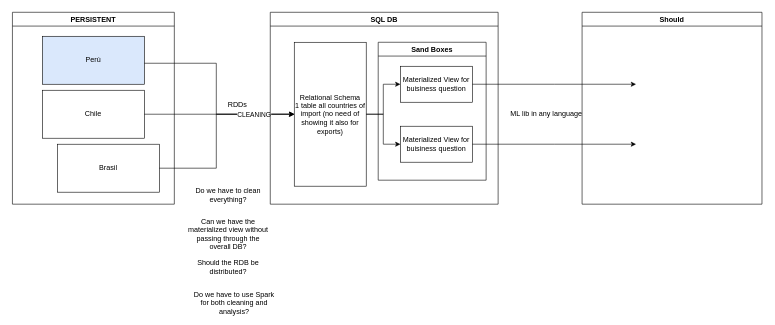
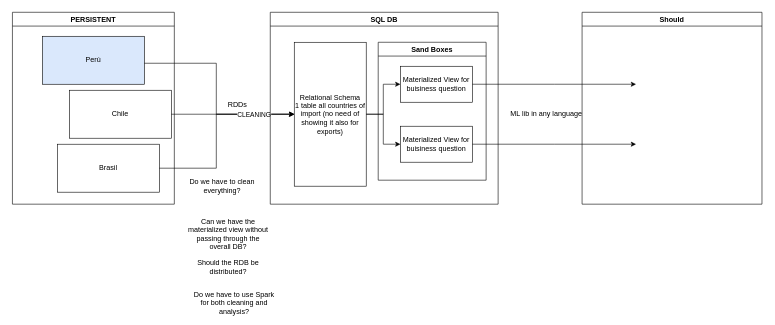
node "Chile": moved (93, 114) -> (120, 114)
node "Do we have to clean everything?": moved (228, 195) -> (222, 186)
